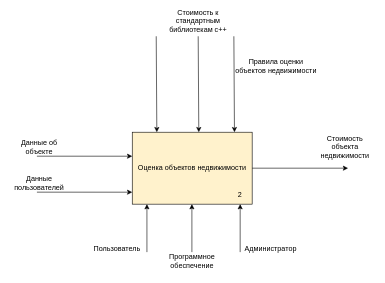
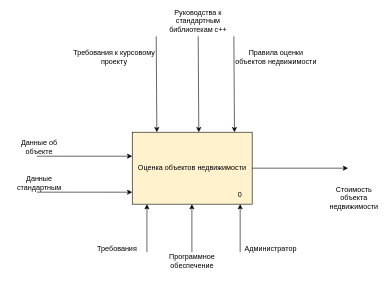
node "Стоимость к стандартным библиотекам c++": label "Стоимость к стандартным библиотекам c++" -> "Руководства к стандартным библиотекам c++"
node "Требования к курсовому проекту": added
node "Правила оценки объектов недвижимости": moved (276, 66) -> (276, 57)
node "Стоимость объекта недвижимости": moved (345, 147) -> (354, 198)
node "Данные пользователей": label "Данные пользователей" -> "Данные стандартным"
node "2": label "2" -> "0"
node "Пользователь": label "Пользователь" -> "Требования"
